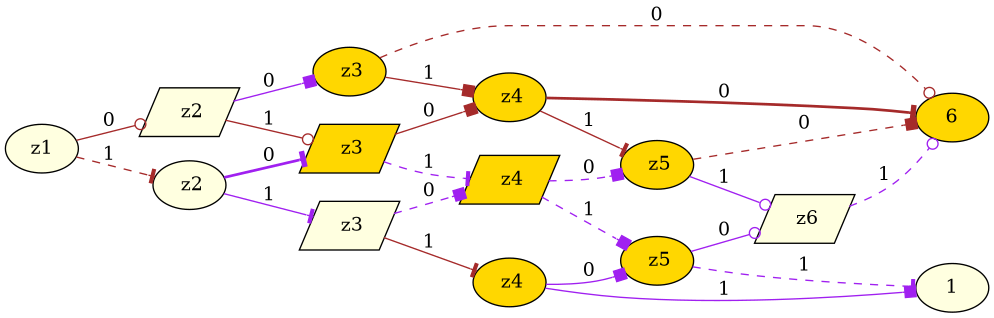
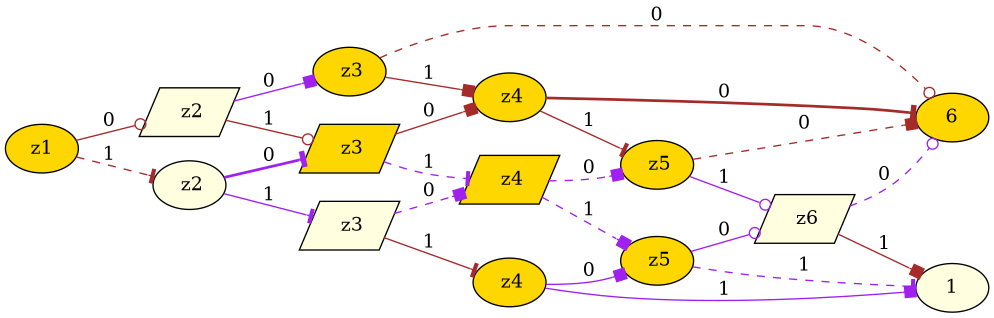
node "z1": fillcolor lightyellow -> gold
edge "z6" -> "6": label "1" -> "0"
edge "z6" -> "1": added, label "1"
